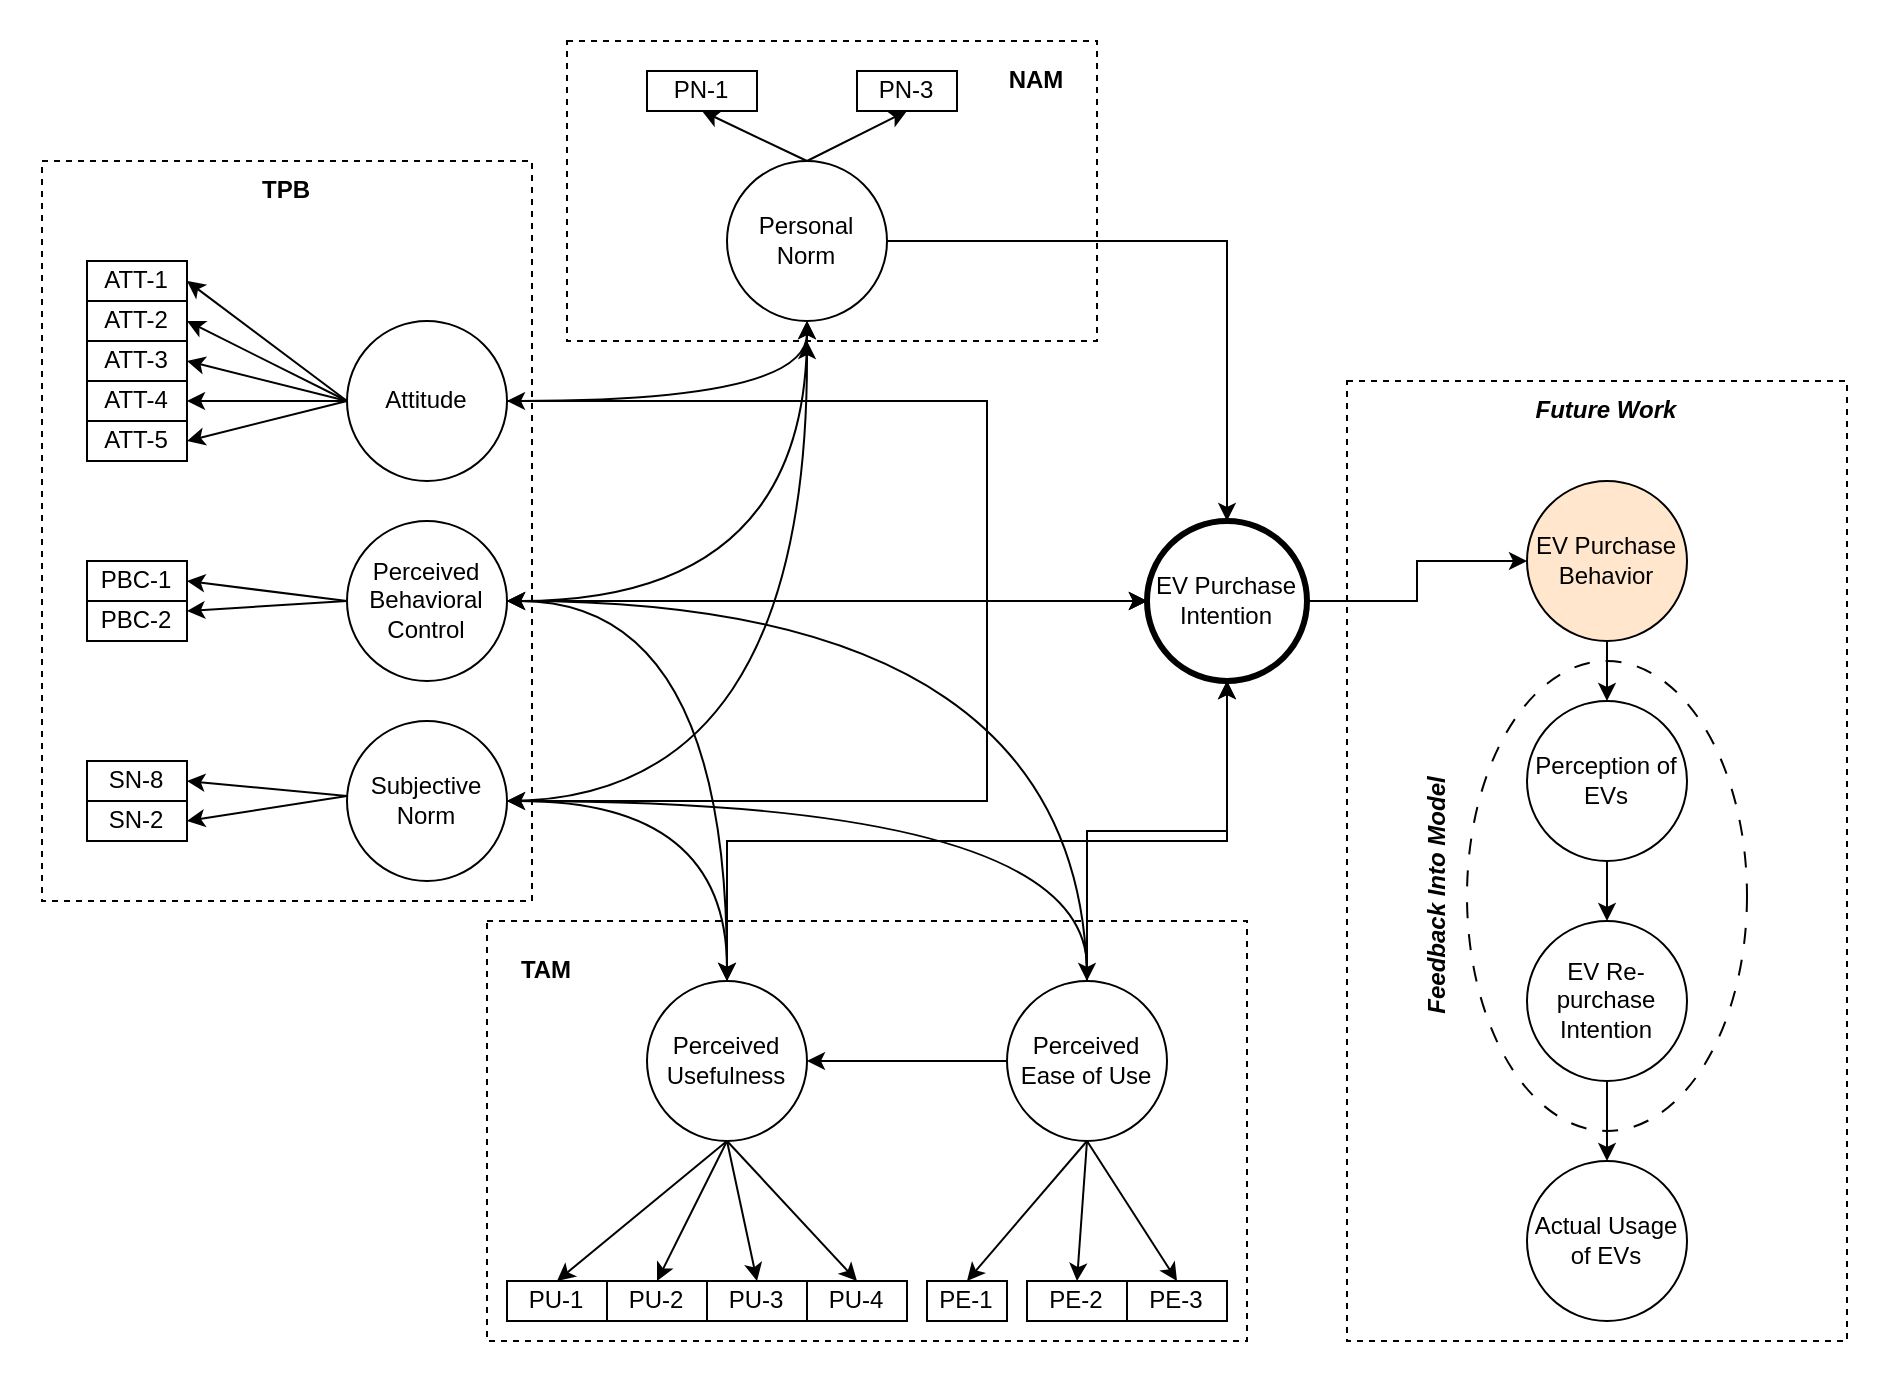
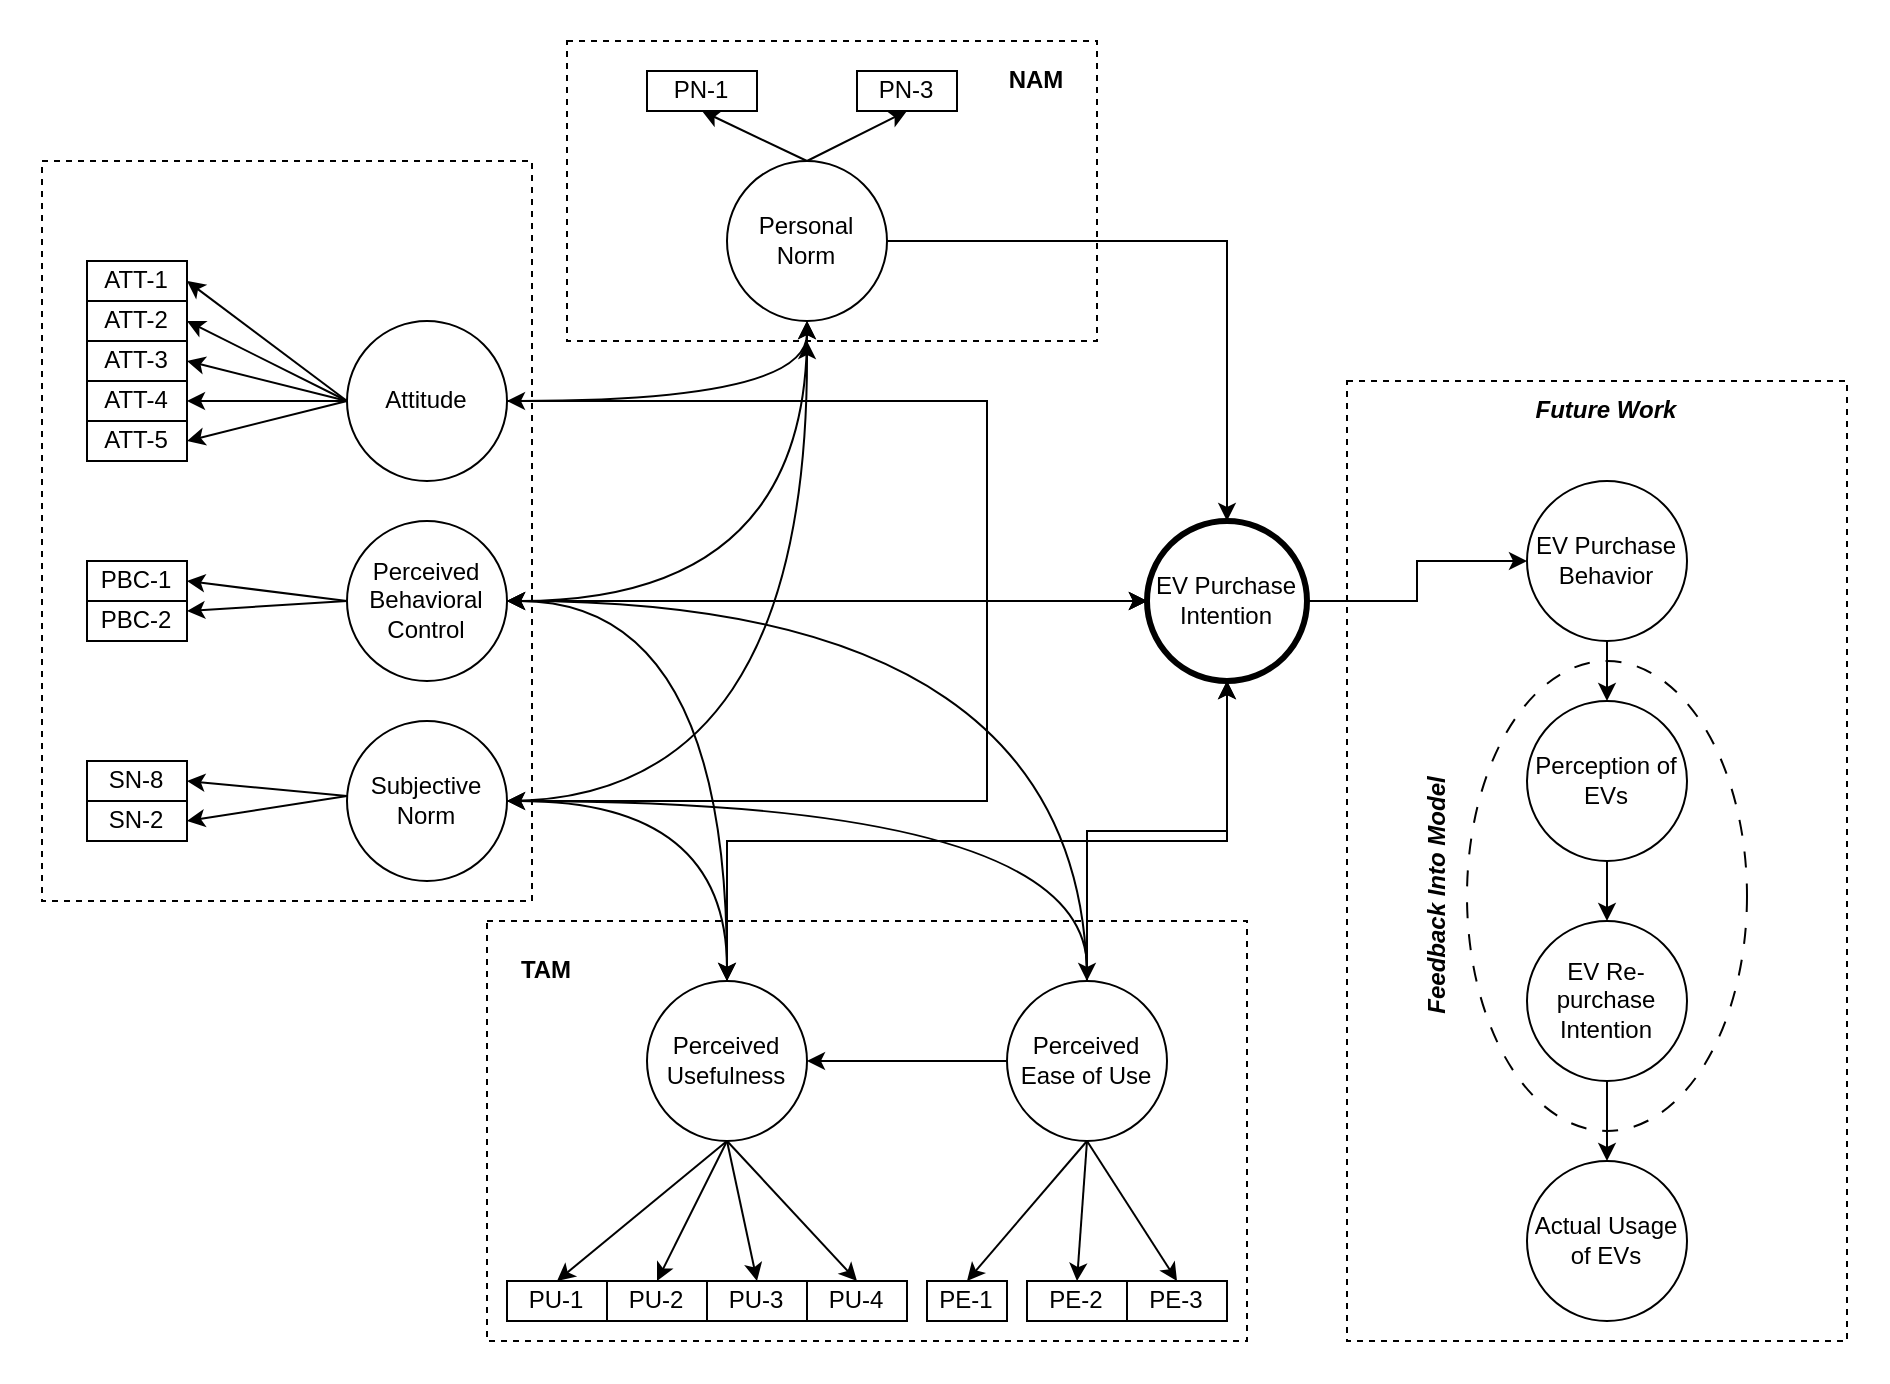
node "TPB": removed
node "EV Purchase Behavior": fillcolor #ffe6cc -> #ffffff
